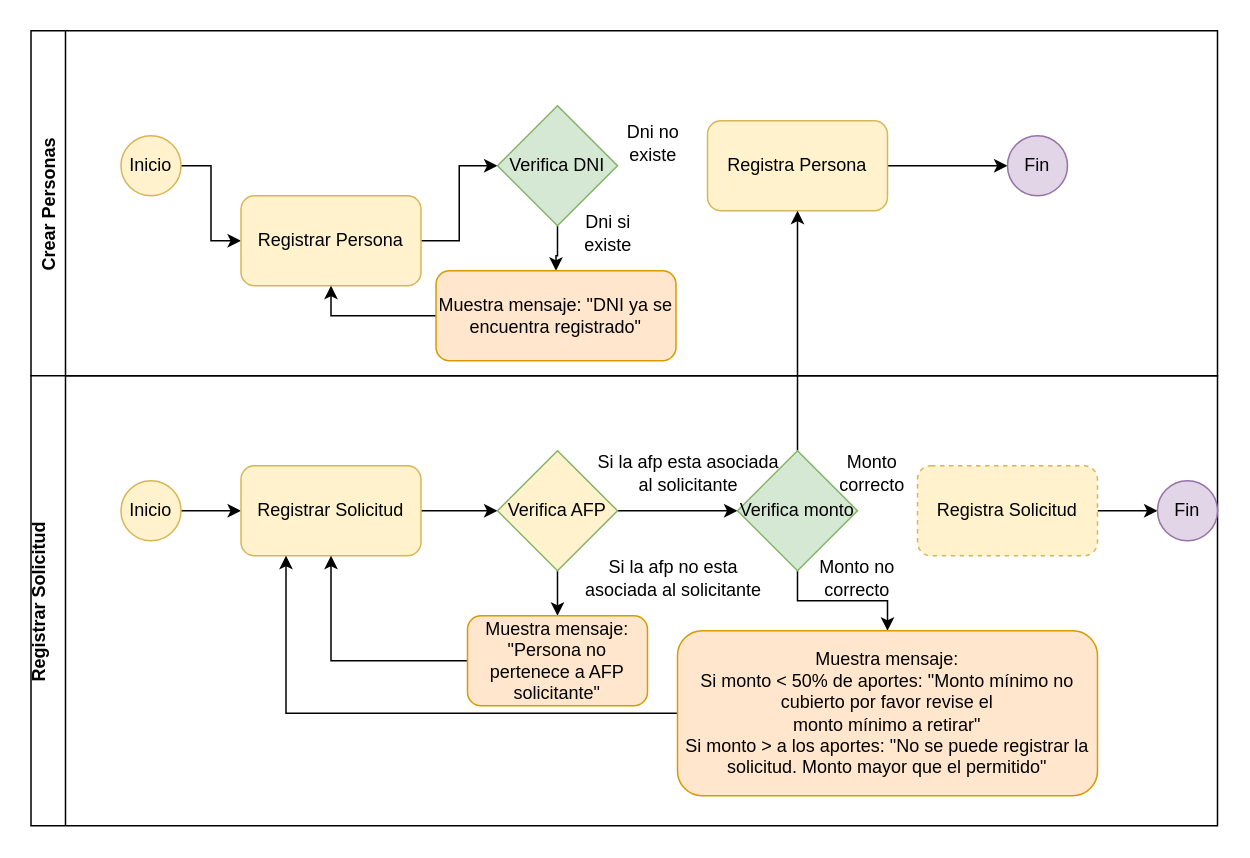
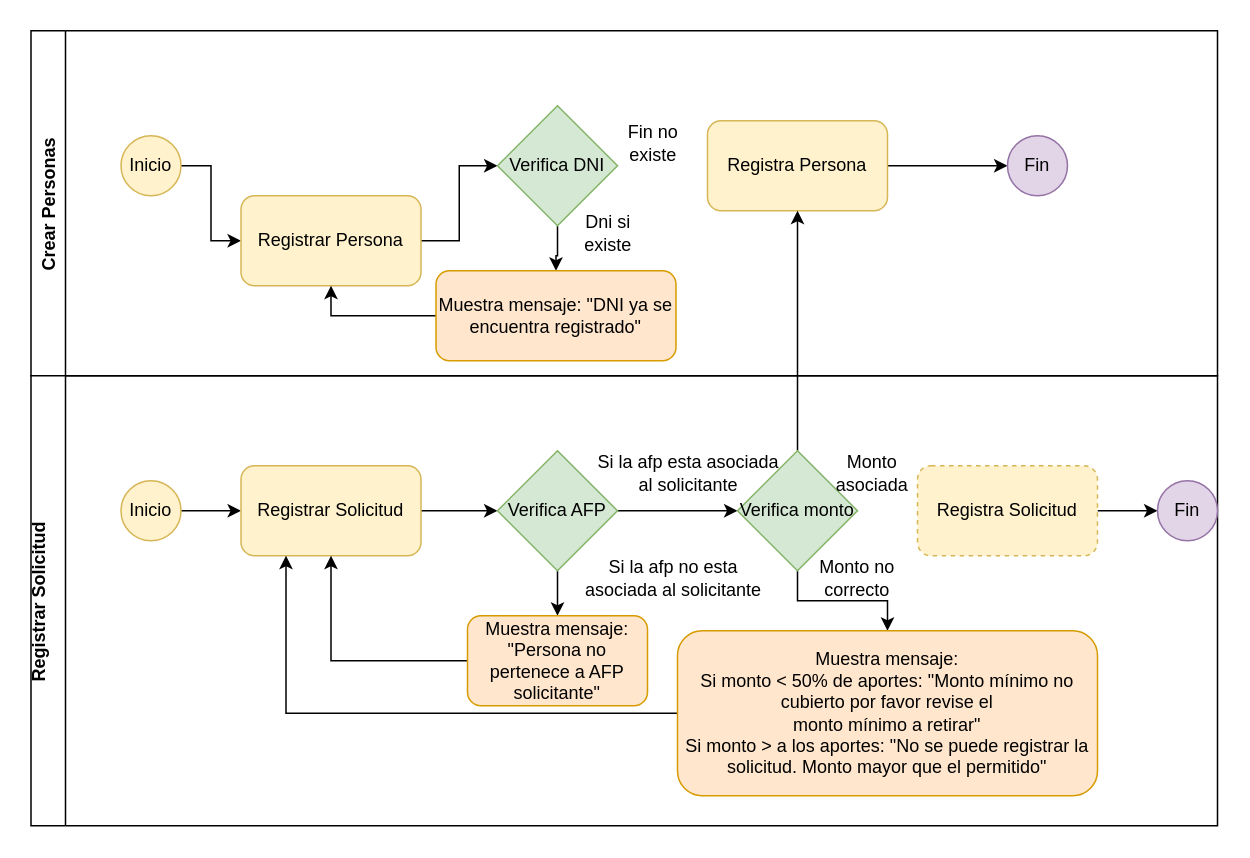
node "Dni no existe": label "Dni no existe" -> "Fin no existe"
node "Monto correcto": label "Monto correcto" -> "Monto asociada"
node "Verifica AFP": fillcolor #fff2cc -> #d5e8d4
